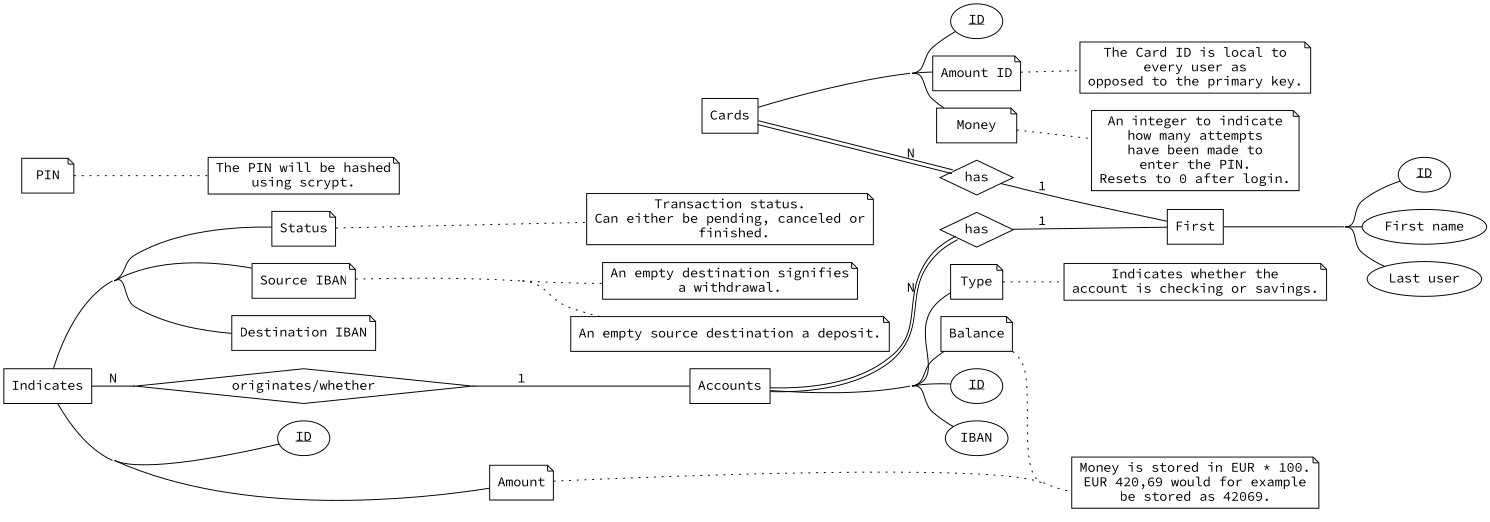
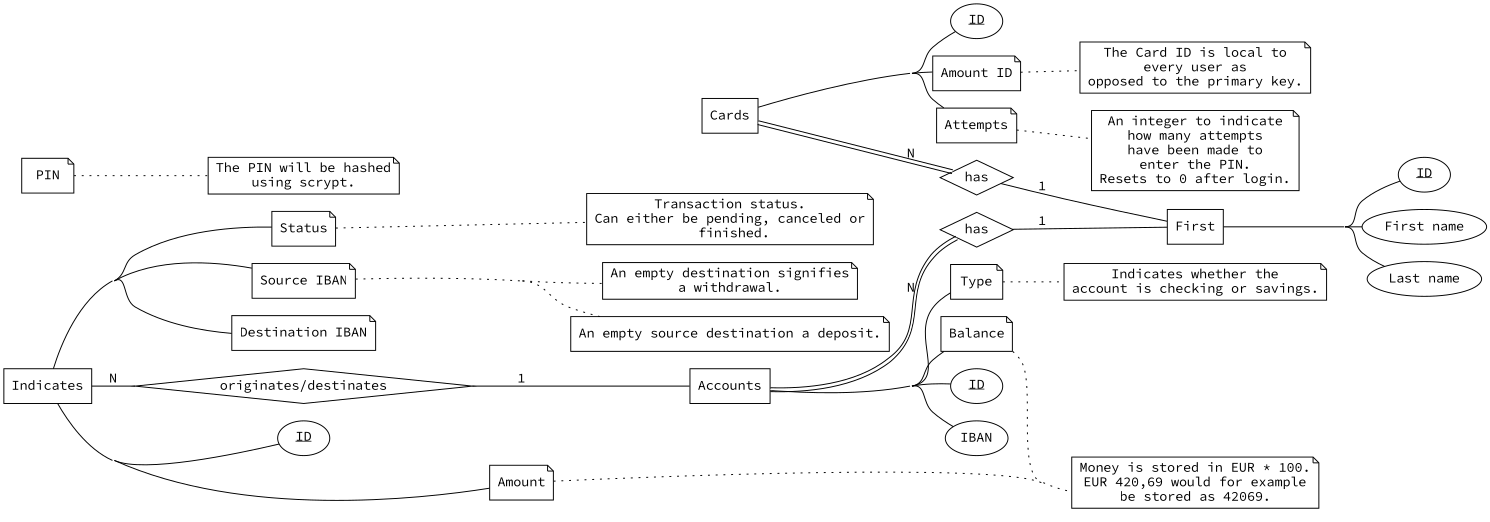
node "Money": label "Money" -> "Attempts"
node "Last user": label "Last user" -> "Last name"
node "originates/whether": label "originates/whether" -> "originates/destinates"
